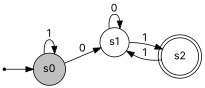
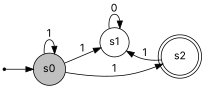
edge "s1" -> "s2": now "s0" -> "s2"
edge "s0" -> "s1": label "0" -> "1"
